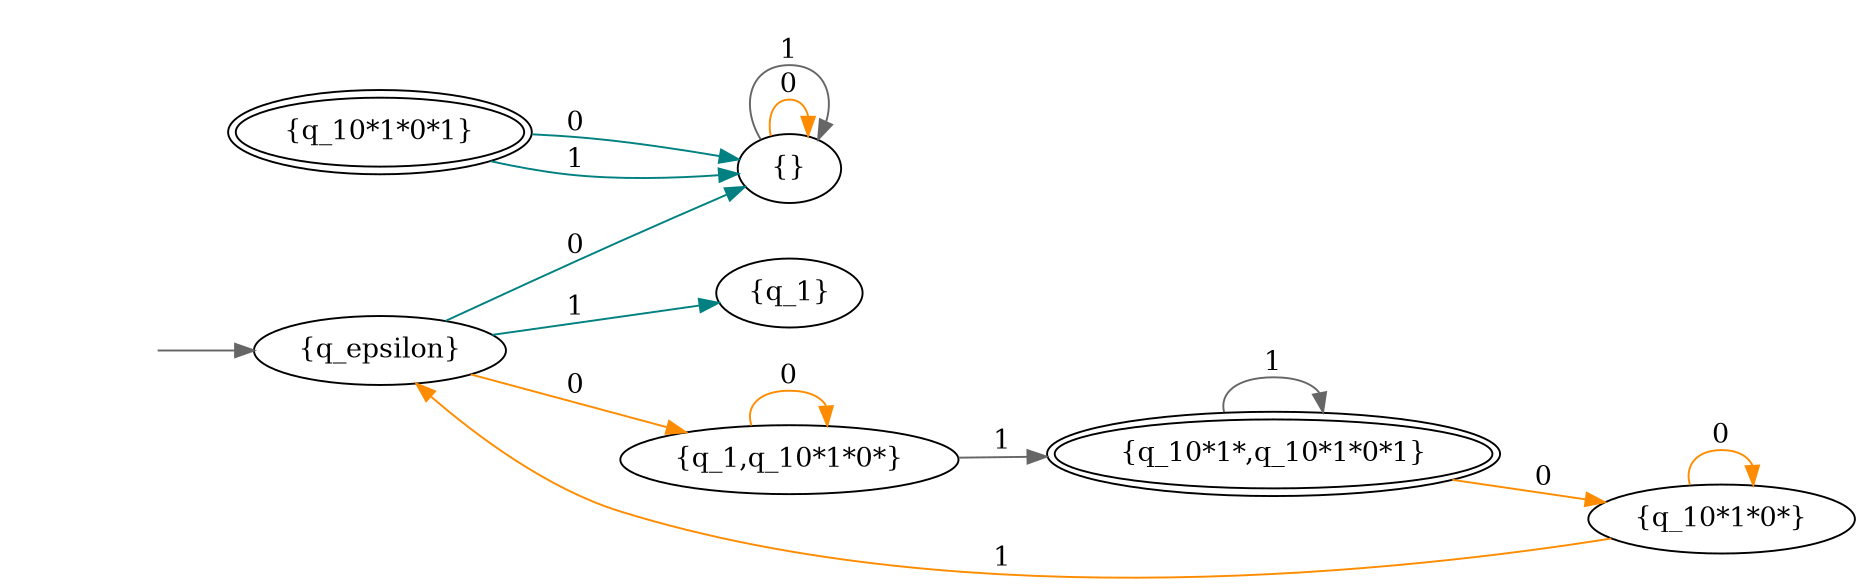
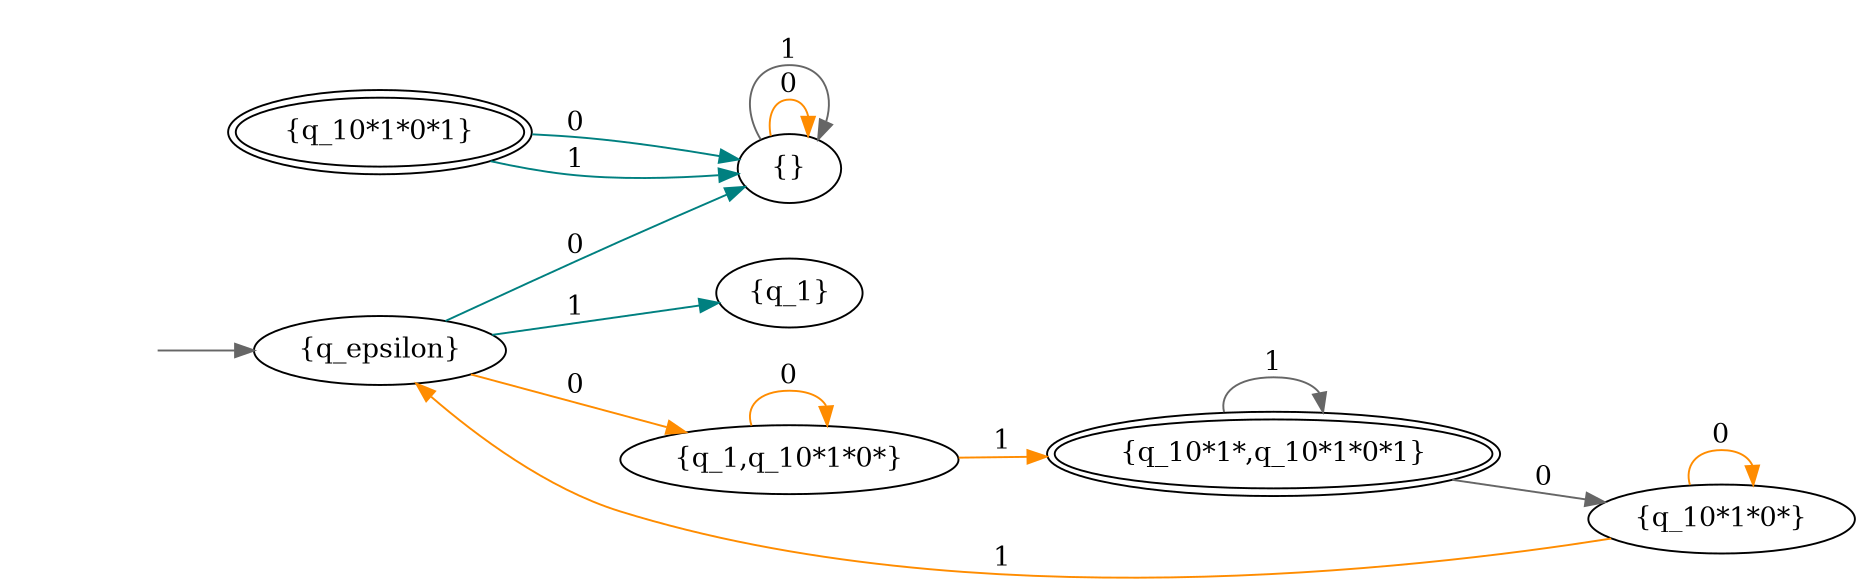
edge "{q_1,q_10*1*0*}" -> "{q_10*1*,q_10*1*0*1}": color gray40 -> darkorange
edge "{q_10*1*,q_10*1*0*1}" -> "{q_10*1*0*}": color darkorange -> gray40
